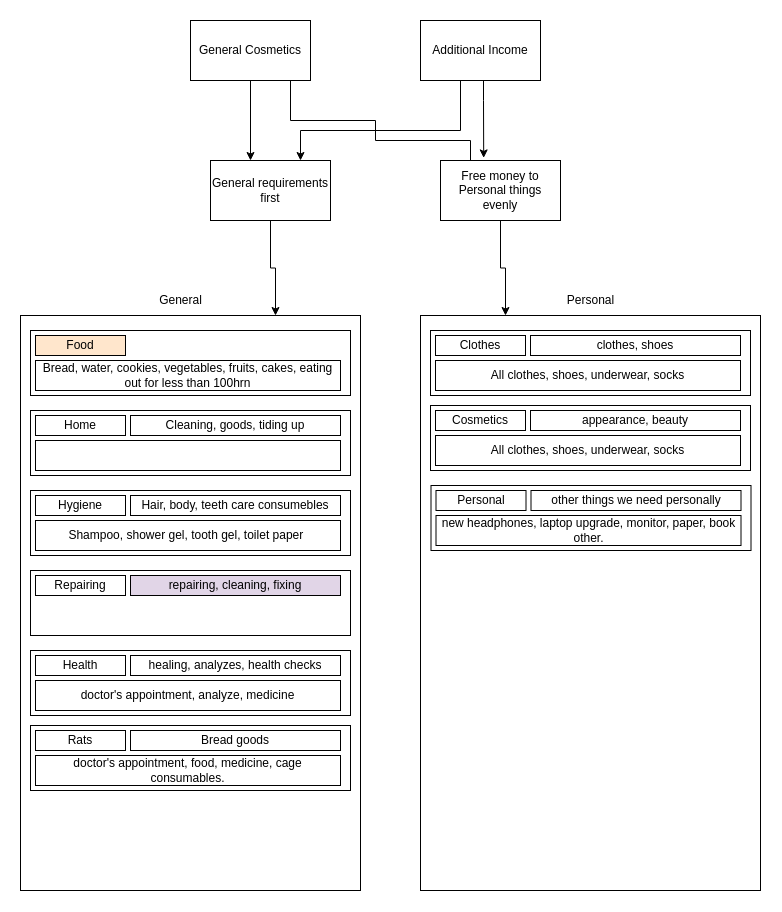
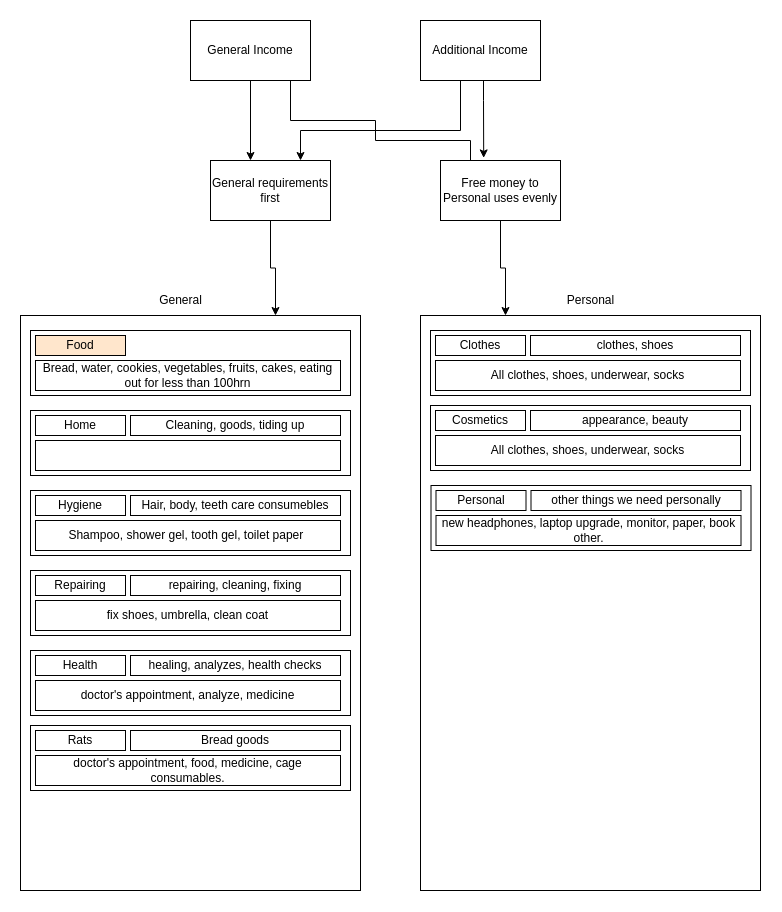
node "General Cosmetics": label "General Cosmetics" -> "General Income"
node "Free money to Personal things evenly": label "Free money to Personal things evenly" -> "Free money to Personal uses evenly"
node "repairing, cleaning, fixing": fillcolor #e1d5e7 -> #ffffff
node "fix shoes, umbrella, clean coat": added
